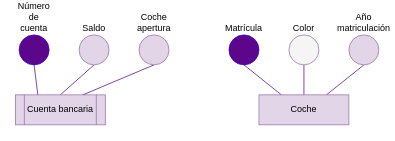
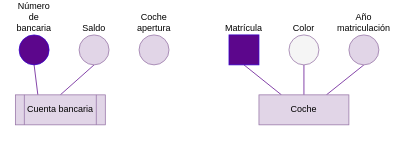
node "Número de cuenta": label "Número de cuenta" -> "Número de bancaria"
node "Matrícula": shape ellipse -> rectangle
edge "Coche apertura" -- "Cuenta bancaria": removed
